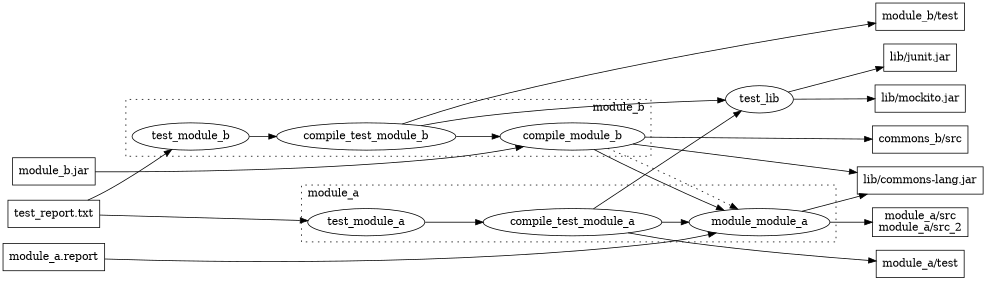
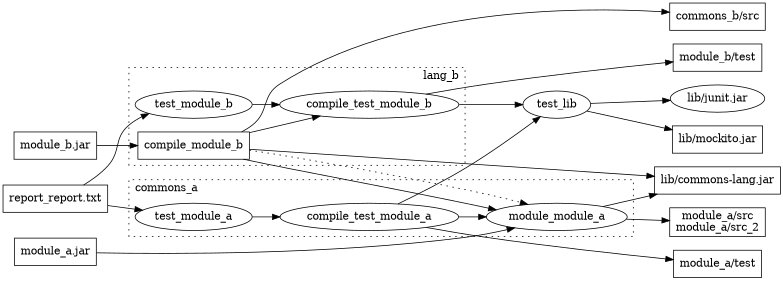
node "lib/junit.jar": shape box -> ellipse
cluster "module_b": label "module_b" -> "lang_b"
edge "compile_test_module_b" -> "compile_module_b": reversed
node "compile_module_b": shape ellipse -> box
cluster "module_a": label "module_a" -> "commons_a"
node "test_report.txt": label "test_report.txt" -> "report_report.txt"
node "module_a.report": label "module_a.report" -> "module_a.jar"
